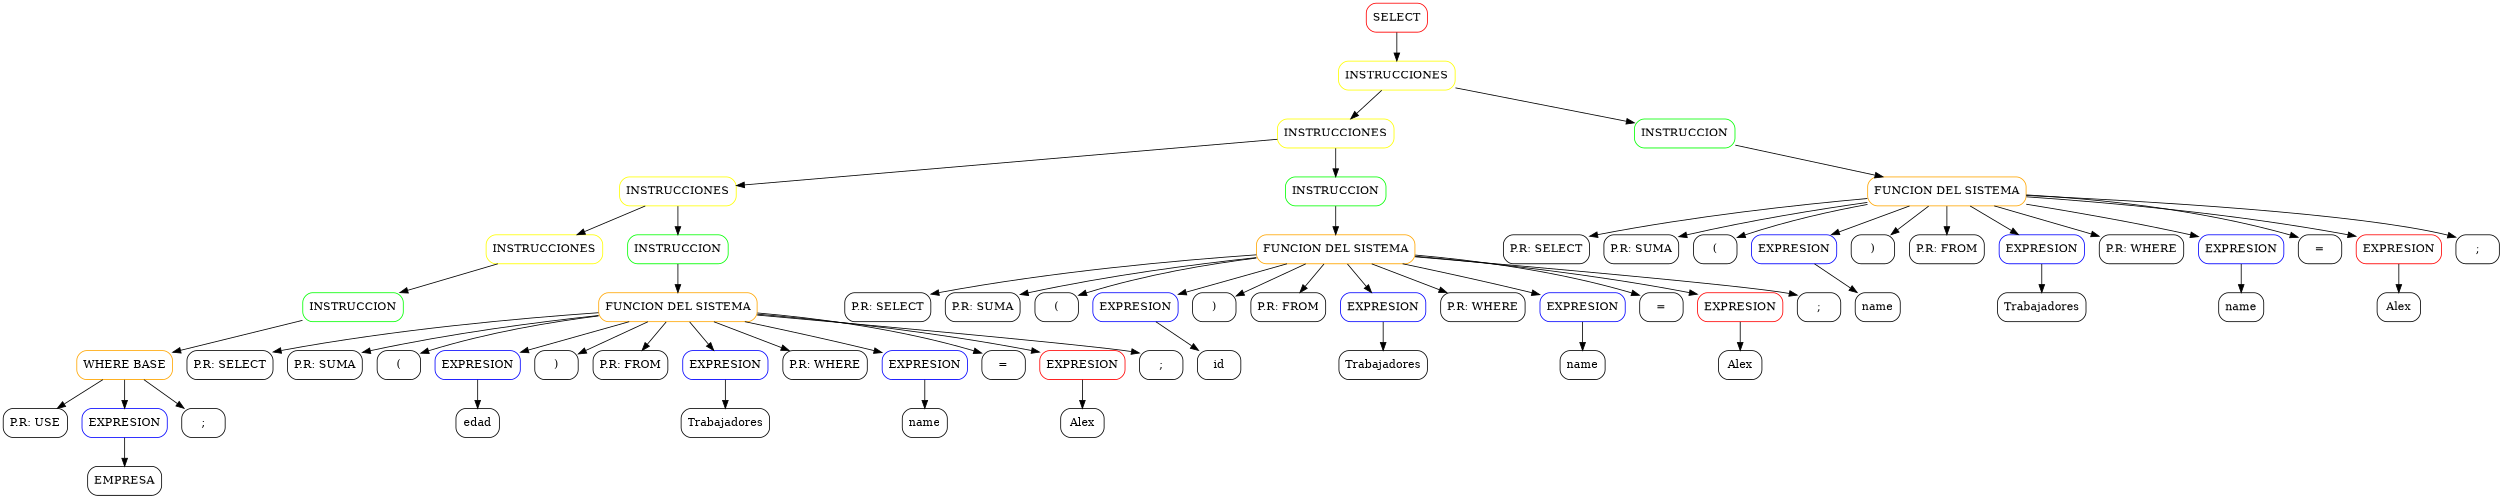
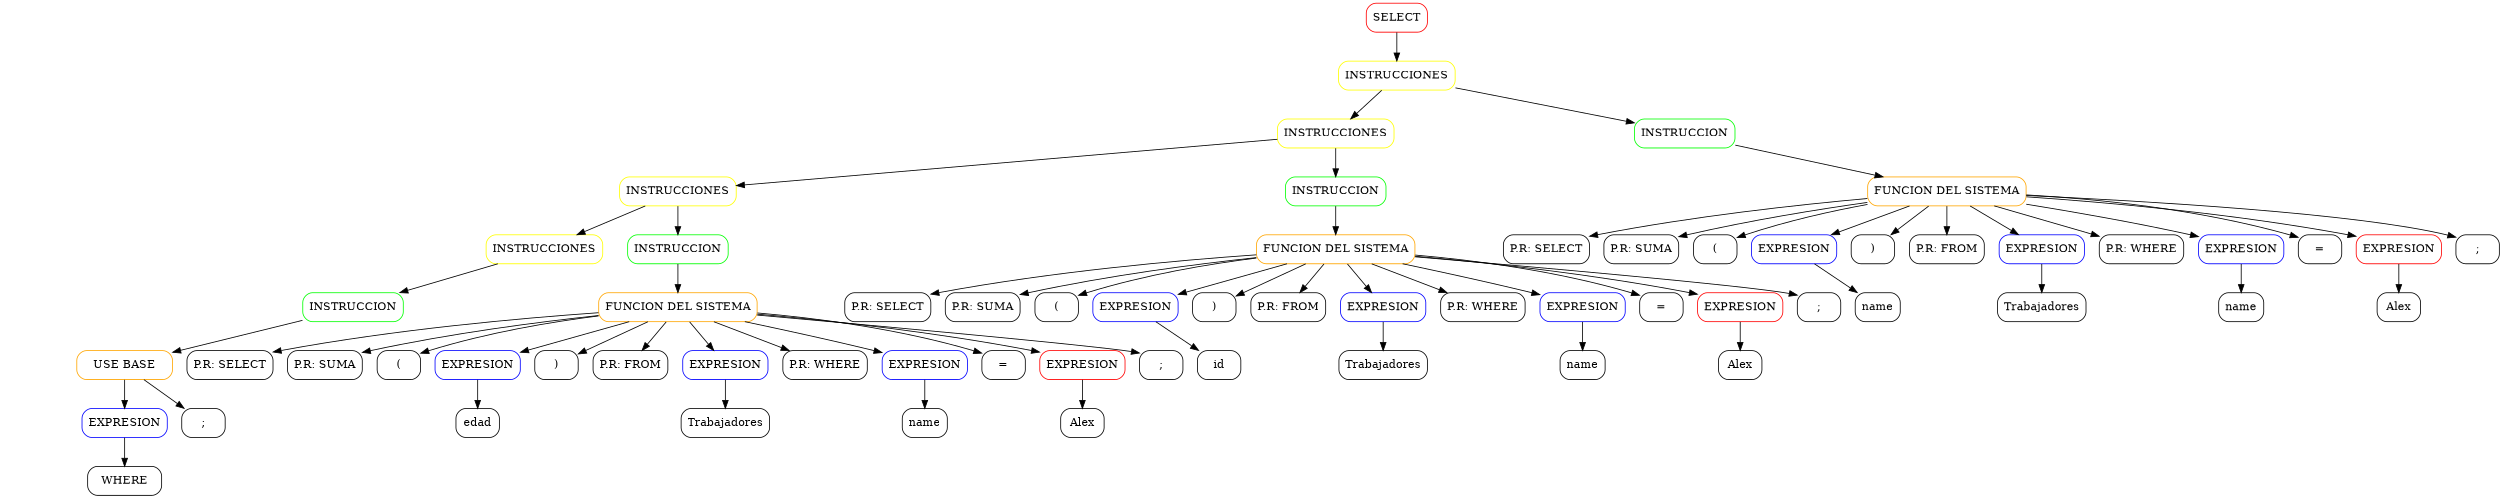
node "WHERE BASE": label "WHERE BASE" -> "USE BASE"
node "P.R: USE": removed
node "EMPRESA": label "EMPRESA" -> "WHERE"
